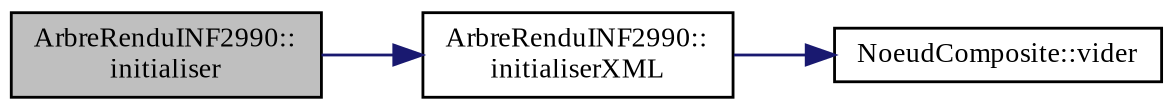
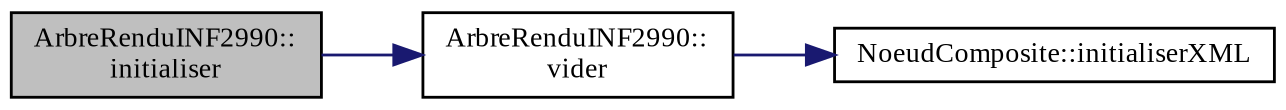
node "ArbreRenduINF2990:: initialiserXML": label "ArbreRenduINF2990:: initialiserXML" -> "ArbreRenduINF2990:: vider"
node "NoeudComposite::vider": label "NoeudComposite::vider" -> "NoeudComposite::initialiserXML"
